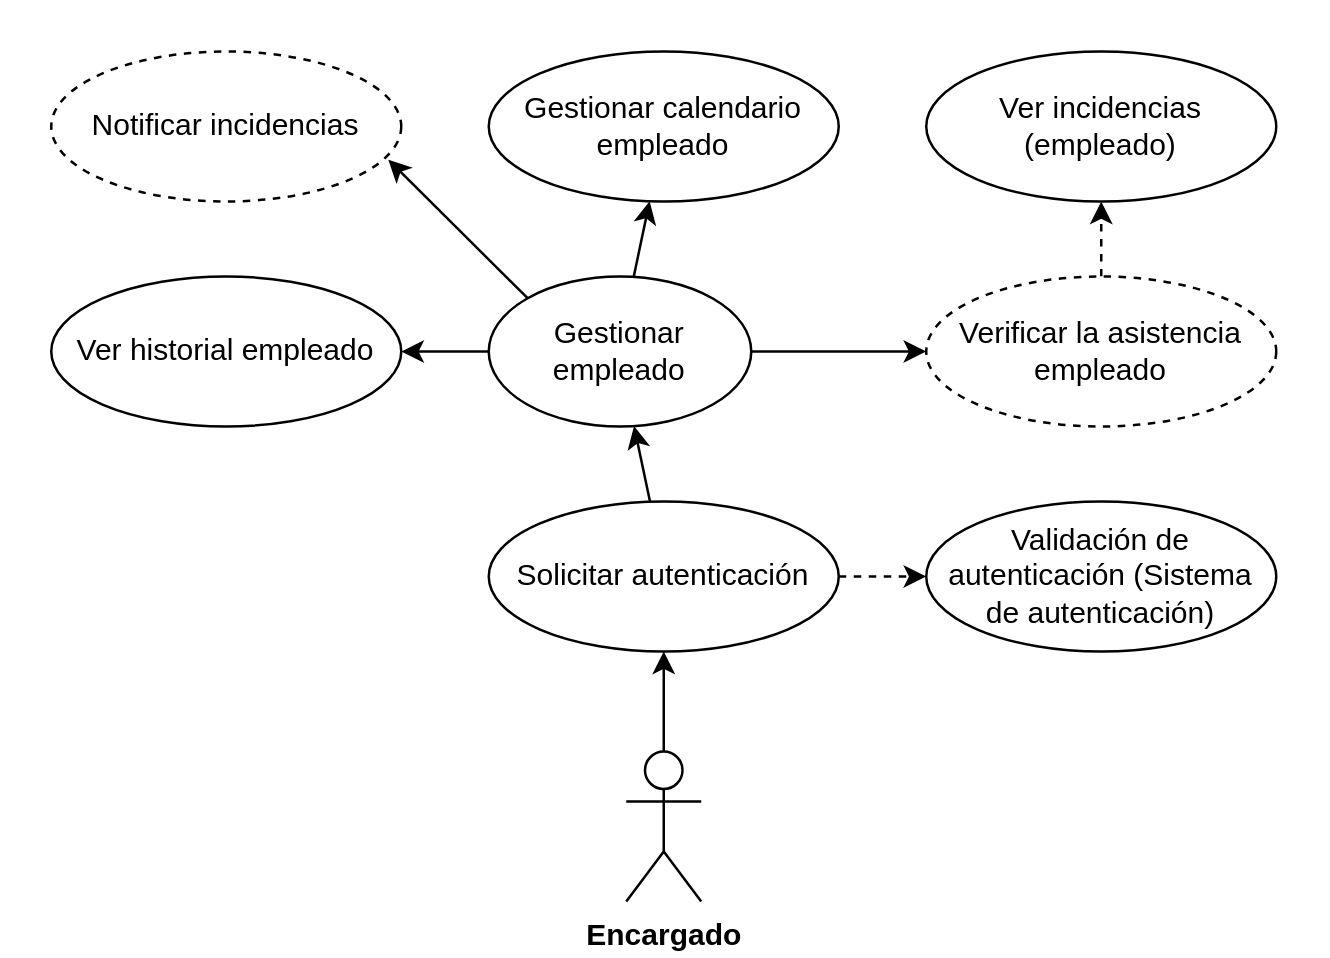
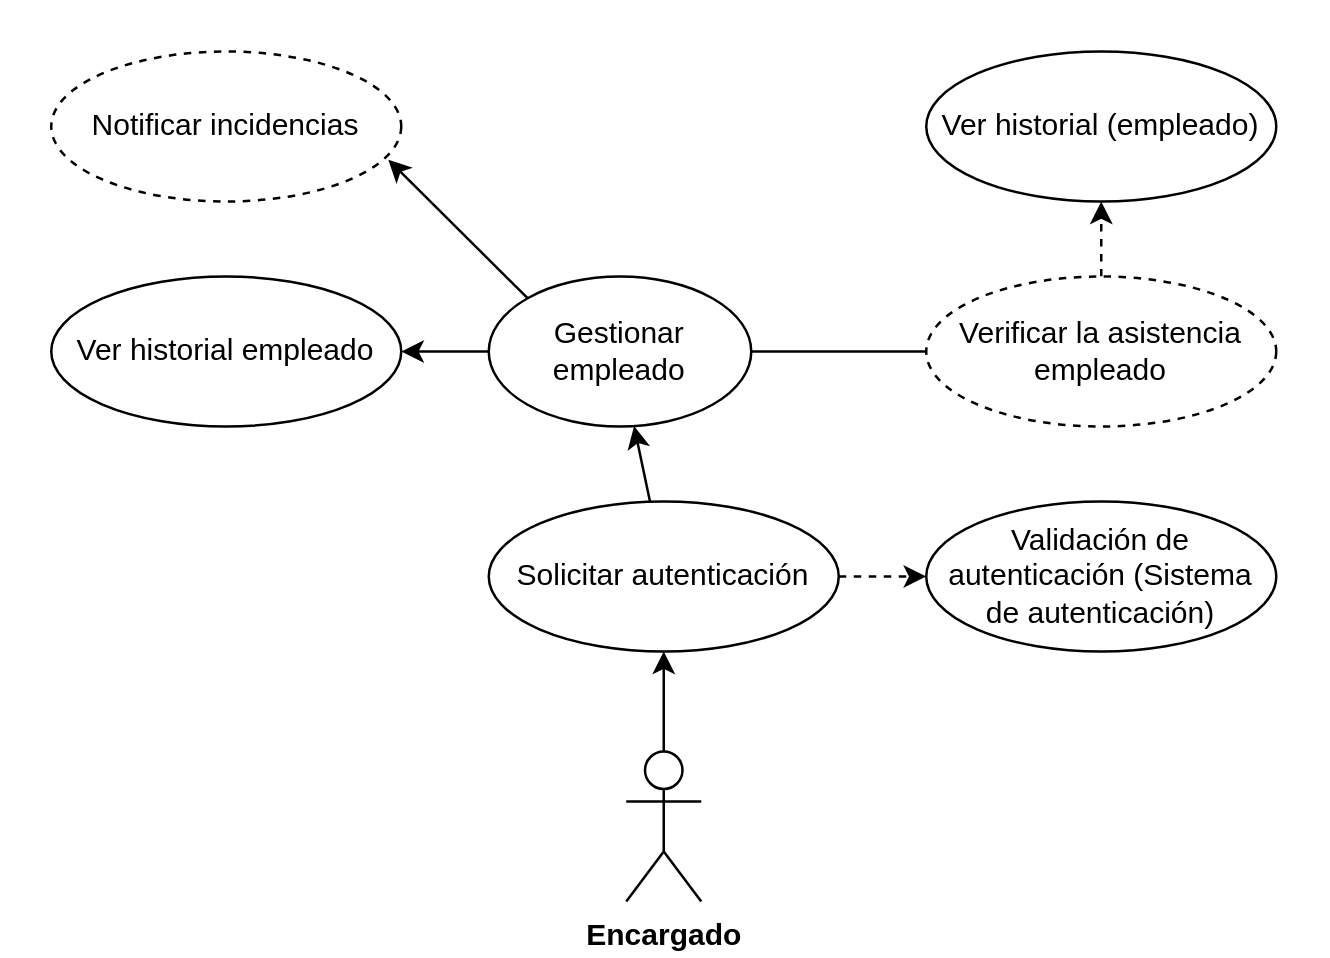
node "Gestionar calendario empleado": removed
node "Ver incidencias (empleado)": label "Ver incidencias (empleado)" -> "Ver historial (empleado)"
edge "Gestionar empleado" -> "Gestionar calendario empleado": removed
edge "Gestionar empleado" -> "Verificar la asistencia empleado": arrowhead classic -> none
